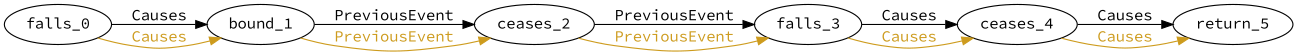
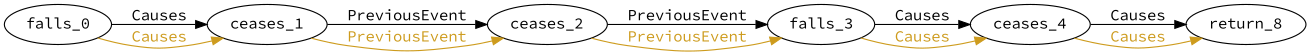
node "bound_1": label "bound_1" -> "ceases_1"
node "return_5": label "return_5" -> "return_8"
